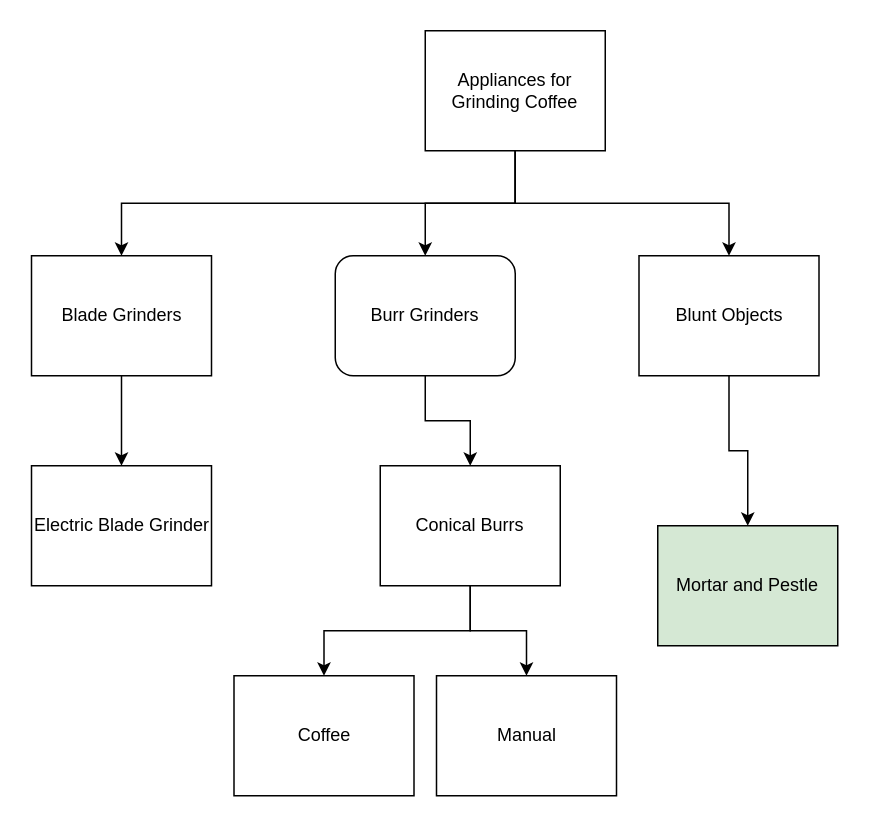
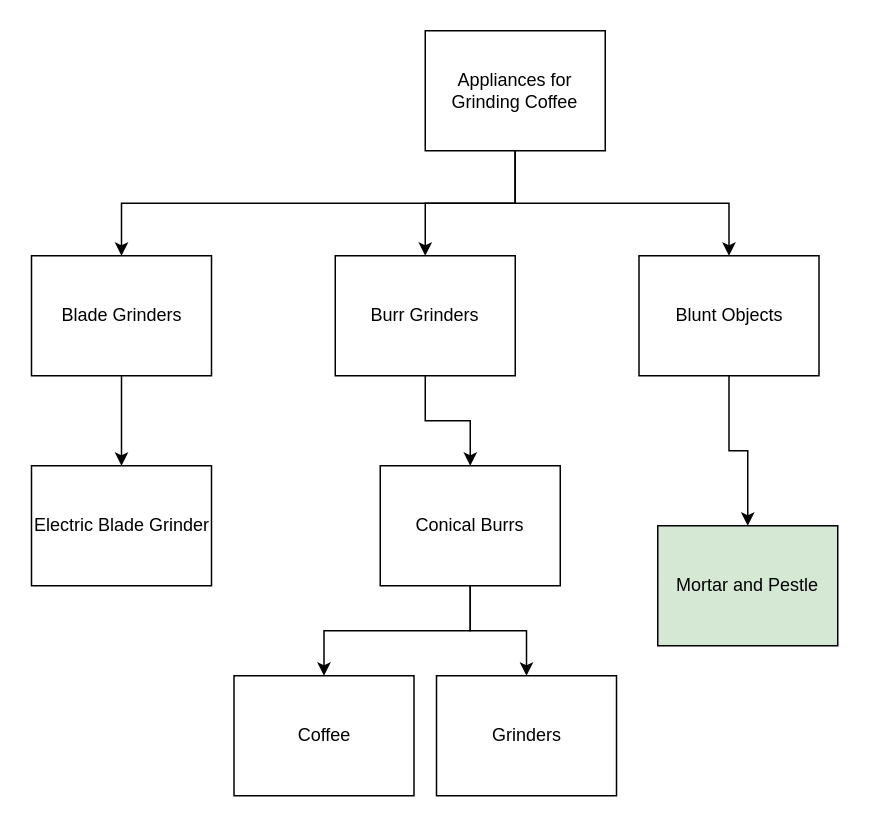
node "Burr Grinders": shape rounded rectangle -> rectangle
node "Manual": label "Manual" -> "Grinders"
